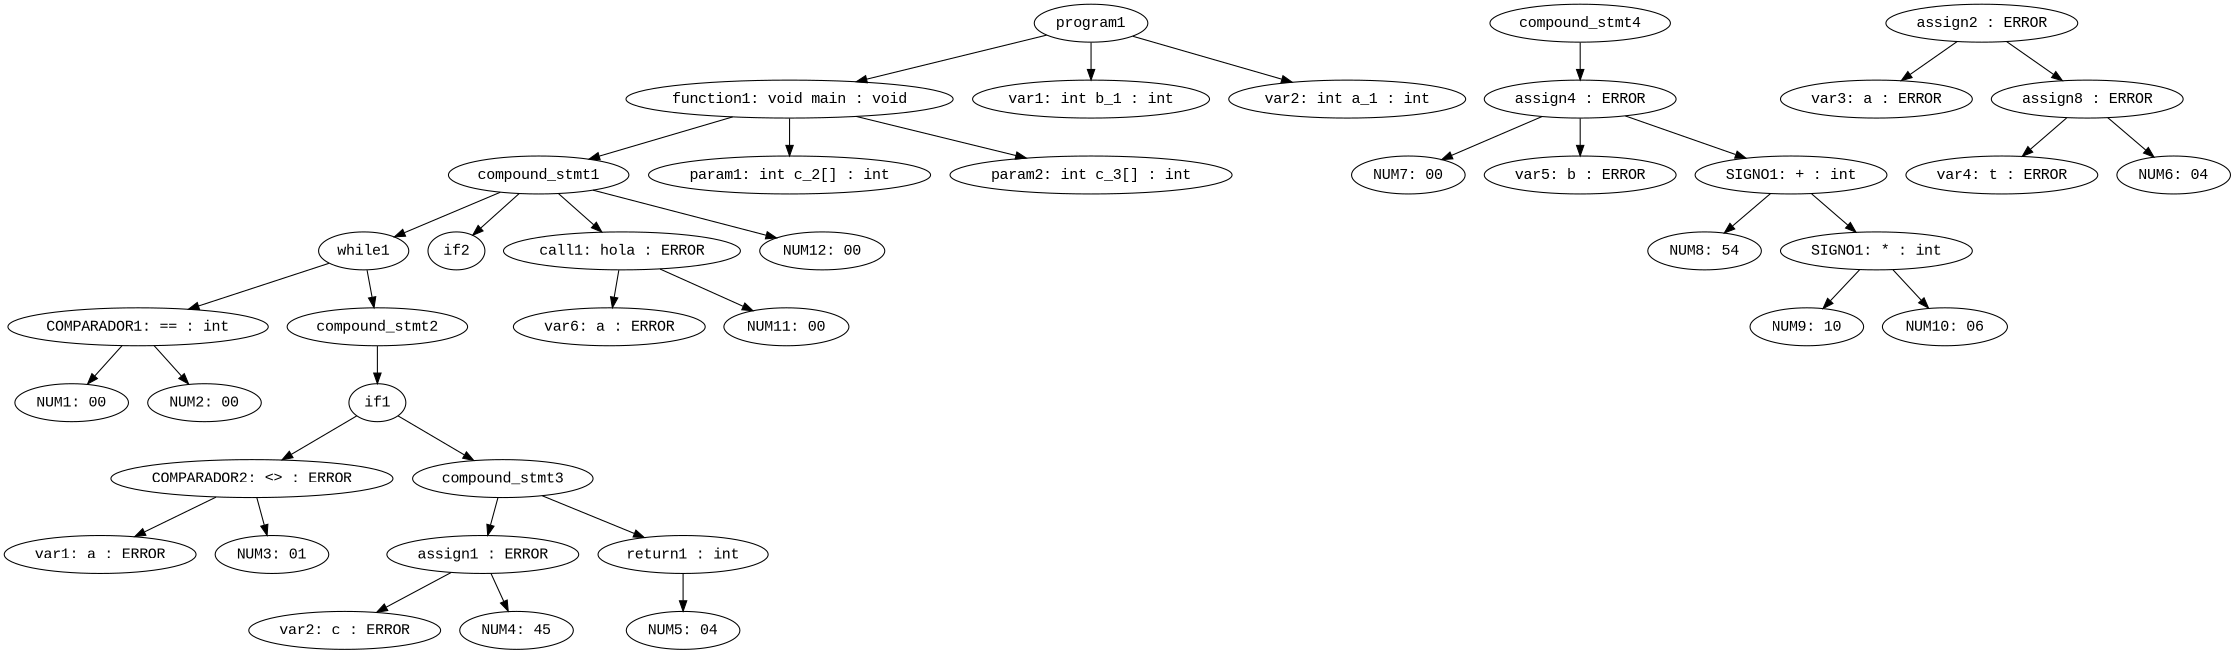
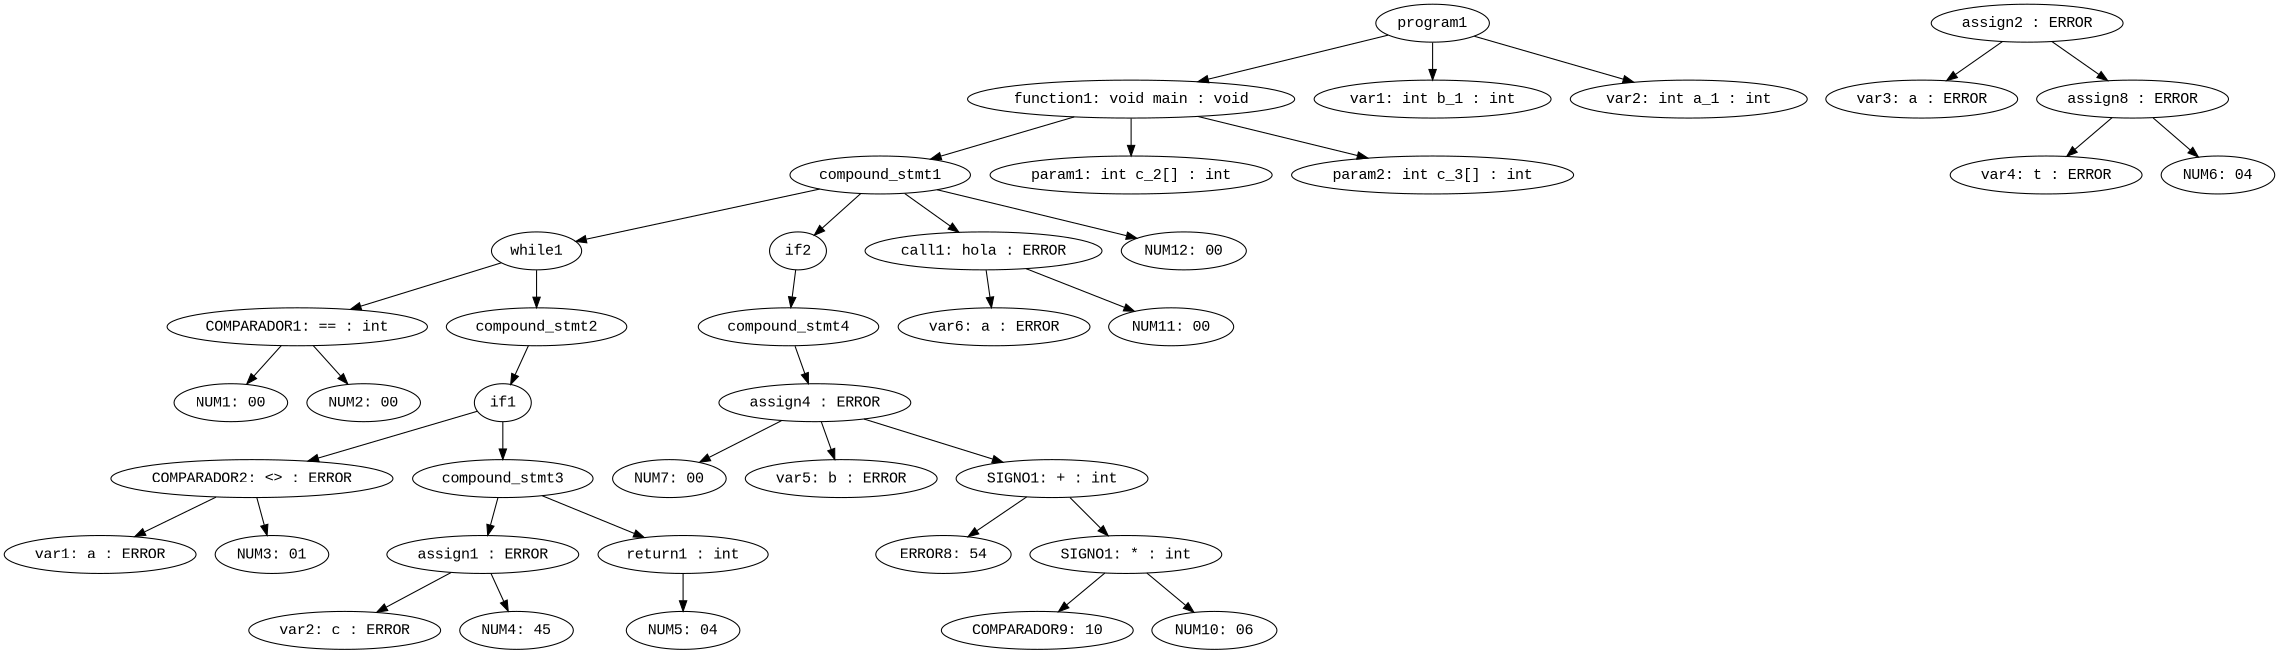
node "NUM8: 54": label "NUM8: 54" -> "ERROR8: 54"
edge "if2" -> "compound_stmt4": added
node "NUM9: 10": label "NUM9: 10" -> "COMPARADOR9: 10"
